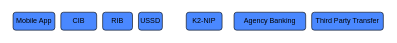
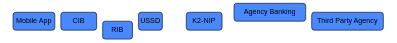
node "RIB": moved (117, 21) -> (117, 30)
node "Agency Banking": moved (270, 21) -> (270, 12)
node "Third Party Transfer": label "Third Party Transfer" -> "Third Party Agency"
